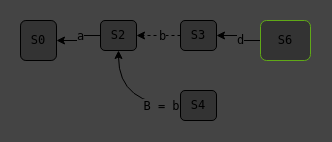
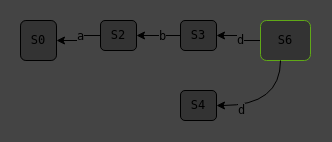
edge "S3" -> "S2": style dashed -> solid
edge "S4" -> "S2": removed, label "B = b"
edge "S6" -> "S4": added, label "d"
